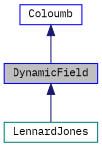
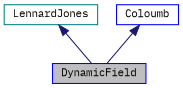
edge "LennardJones" -> "DynamicField": reversed
